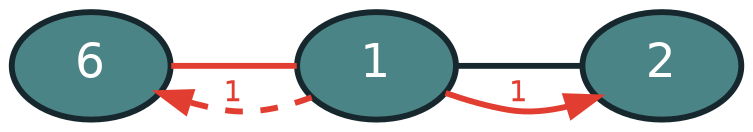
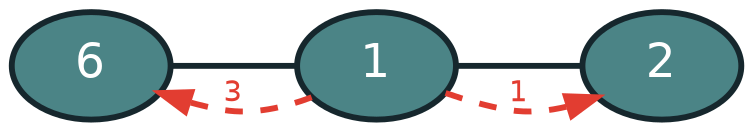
edge "6" -- "1": color #e23d31 -> #16272d
edge "1" -> "6": label "1" -> "3"
edge "1" -> "2": style solid -> dashed
